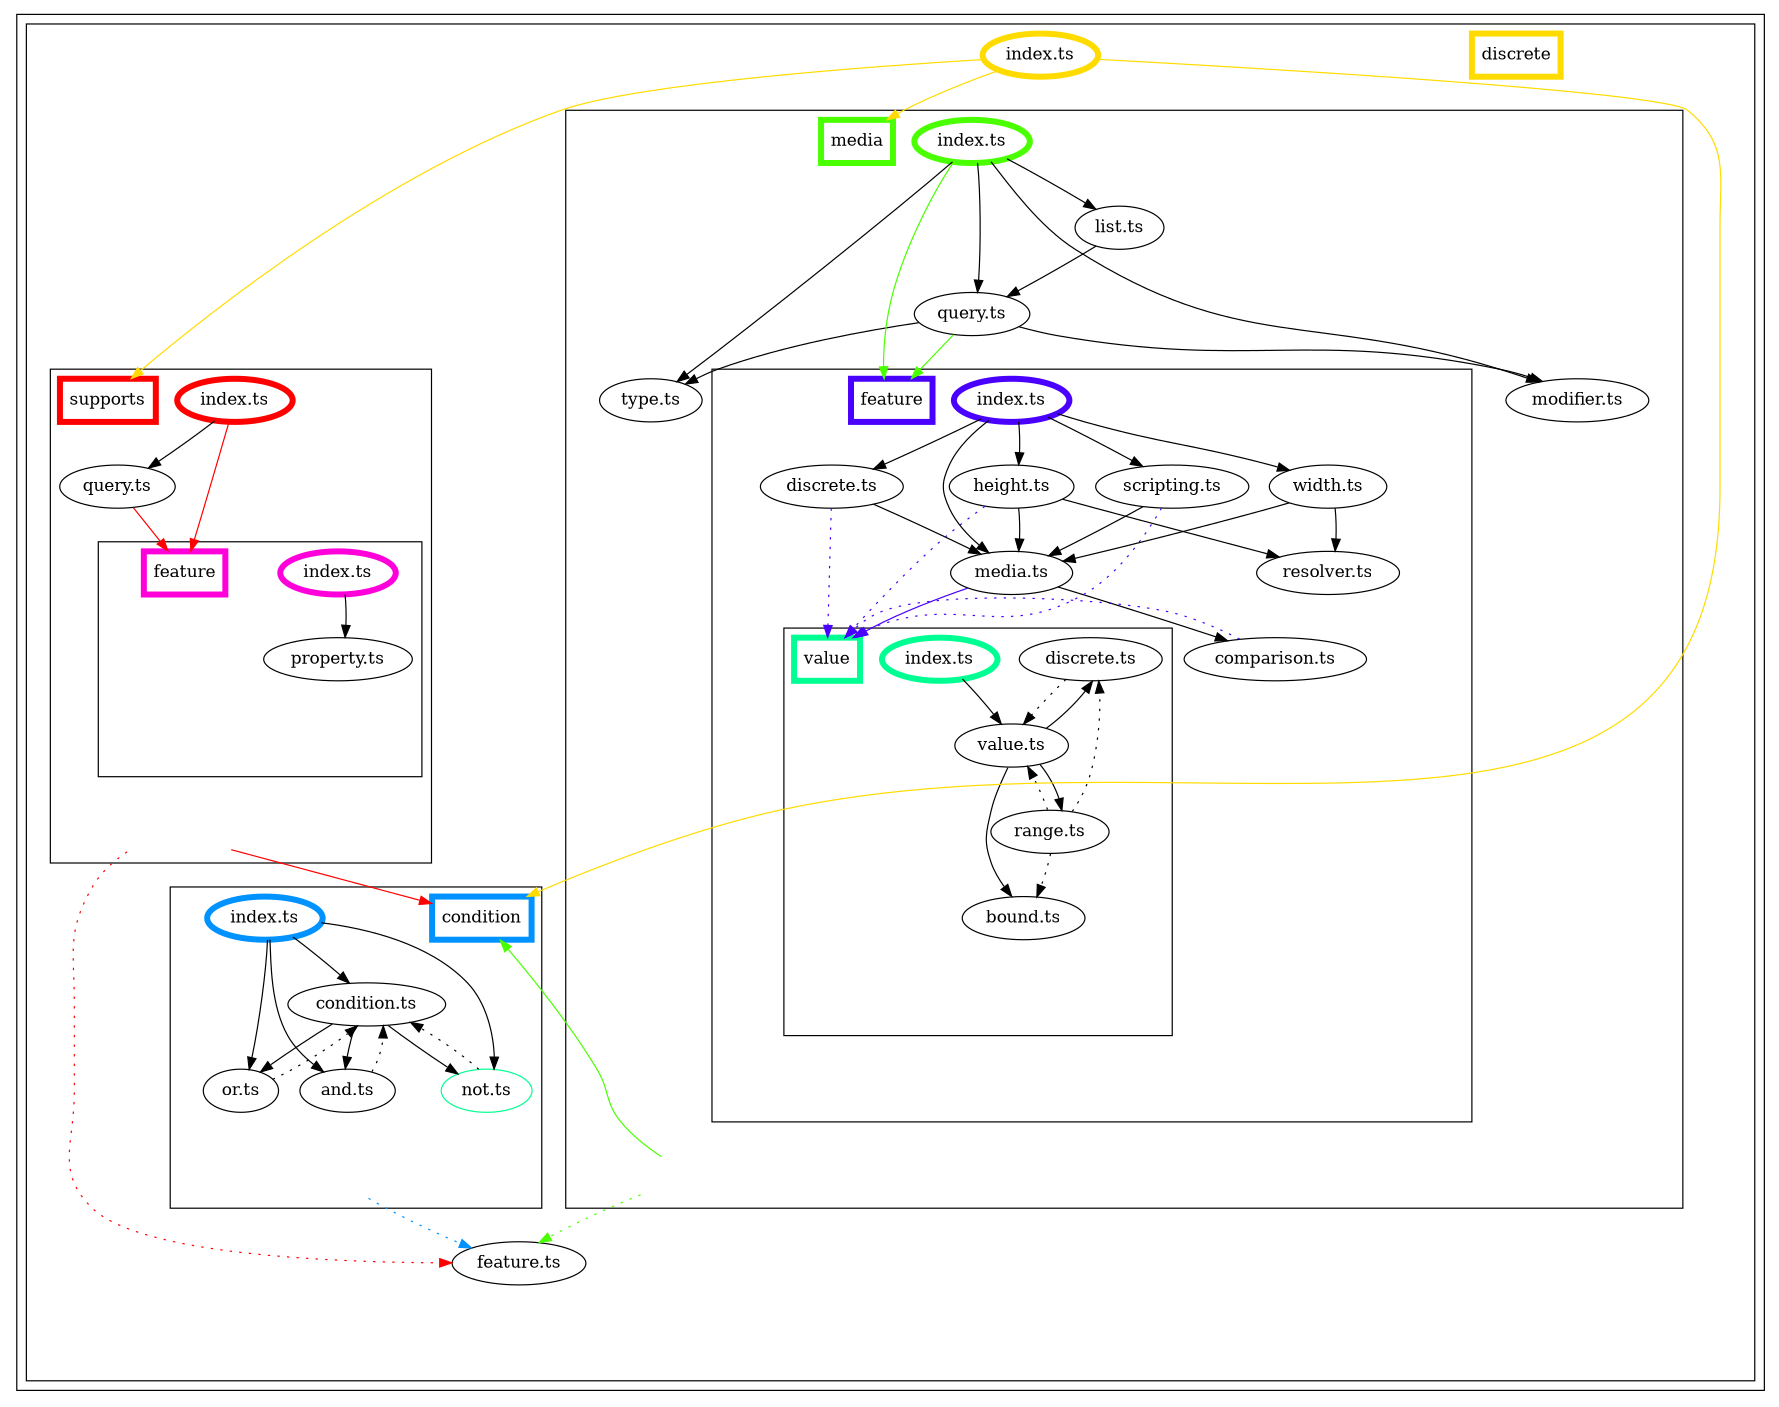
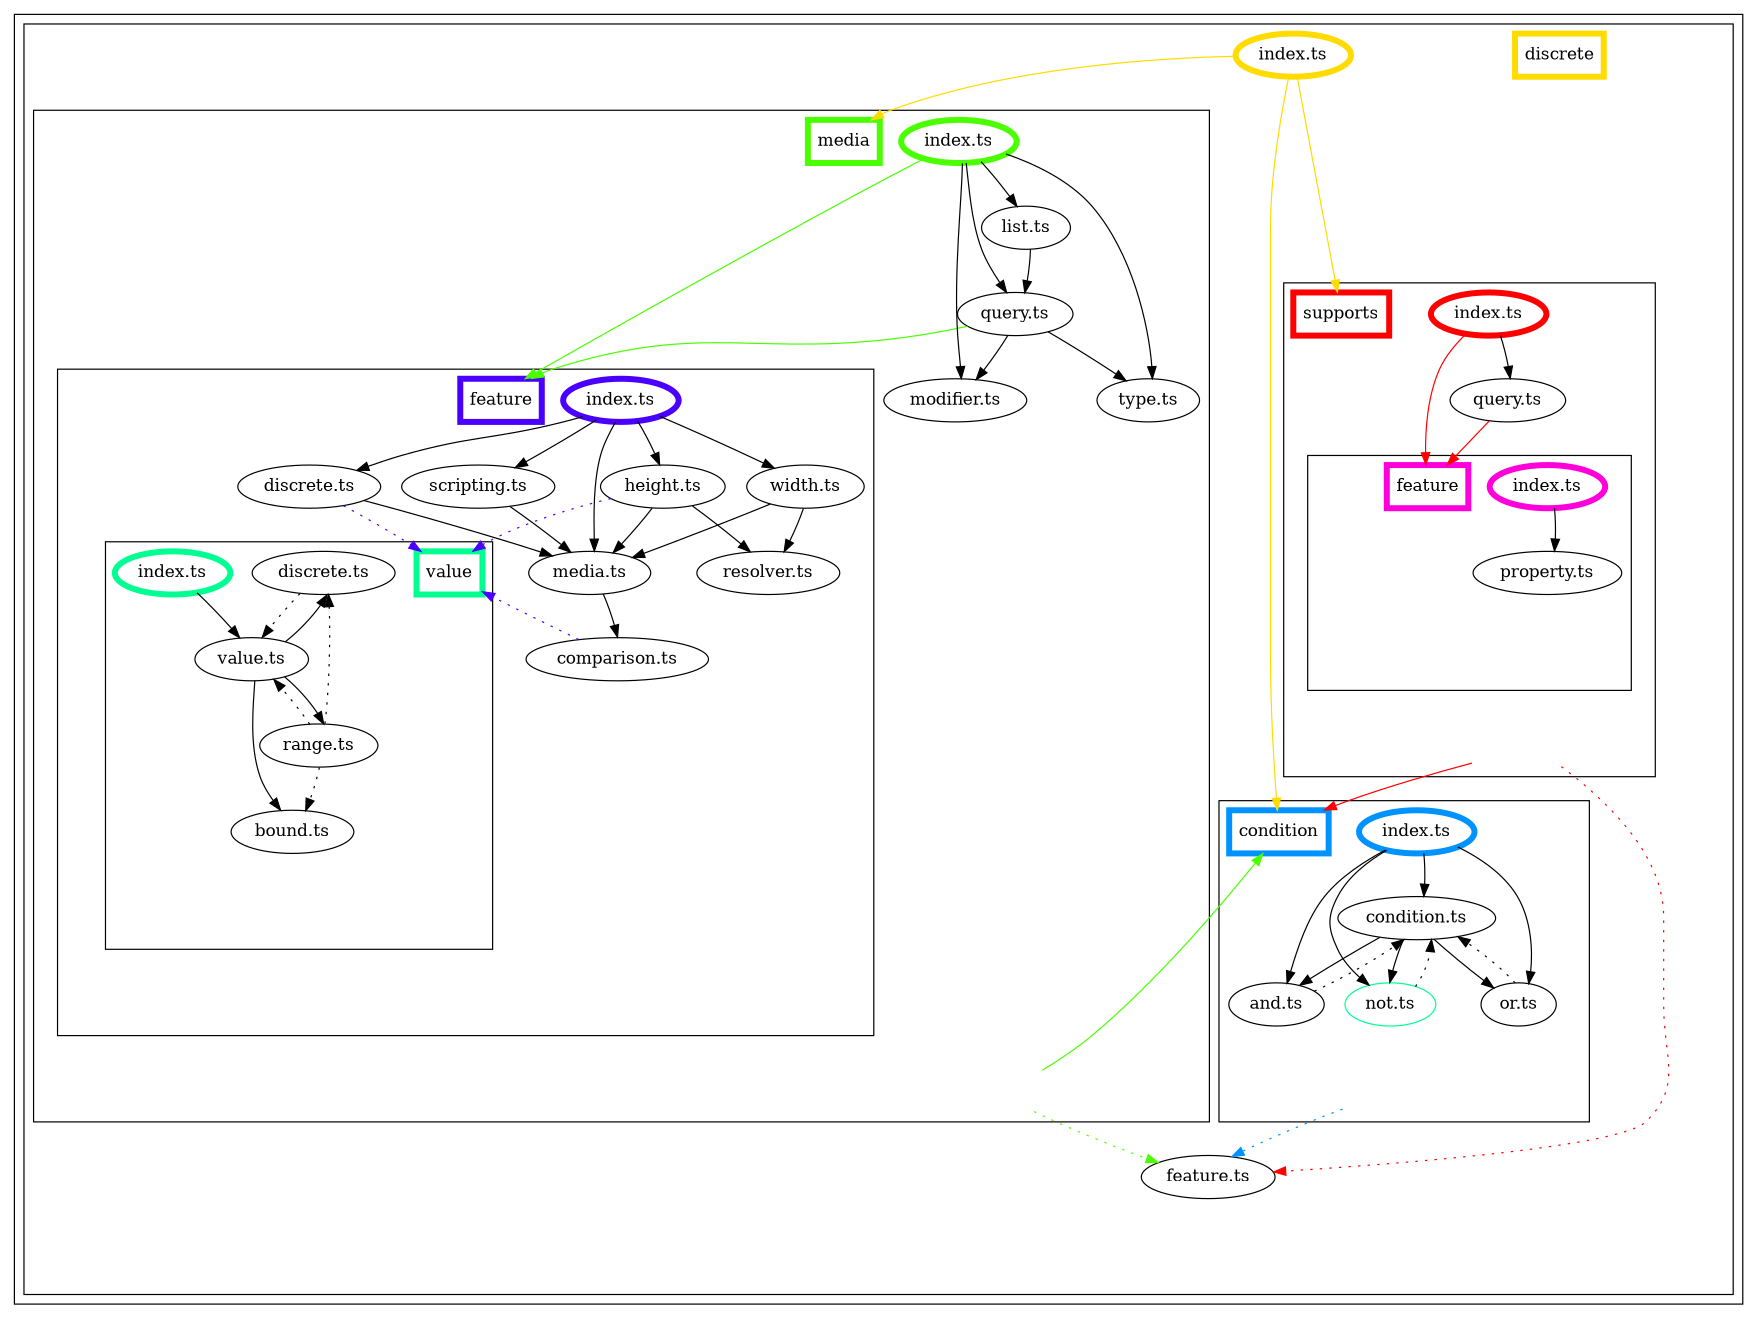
edge "media.ts" -> "value": removed
edge "scripting.ts" -> "value": removed
